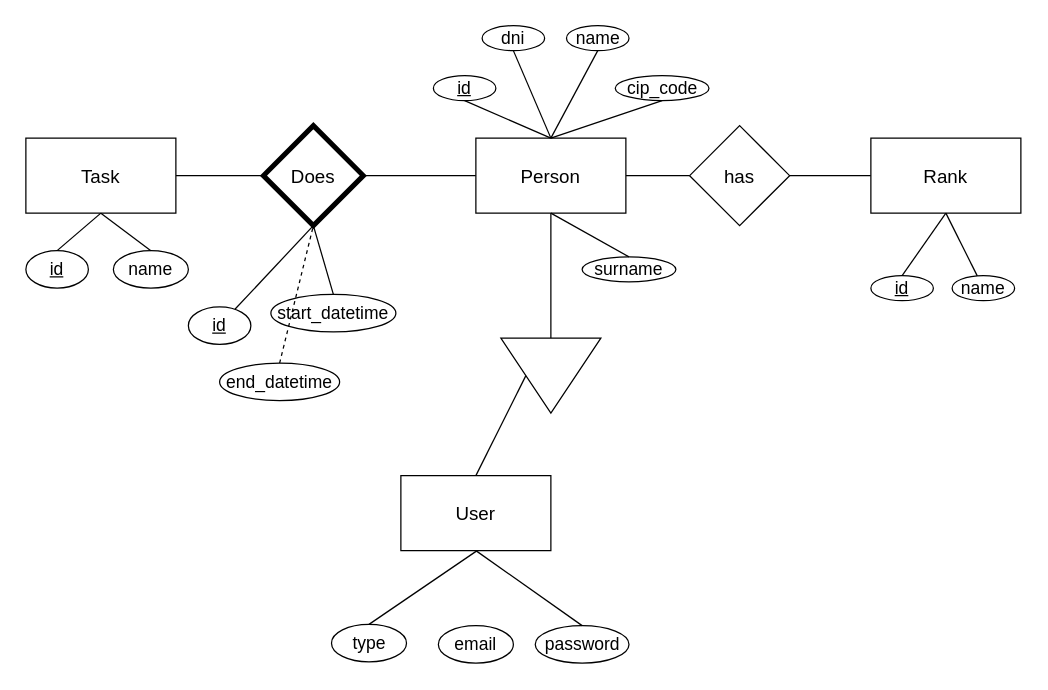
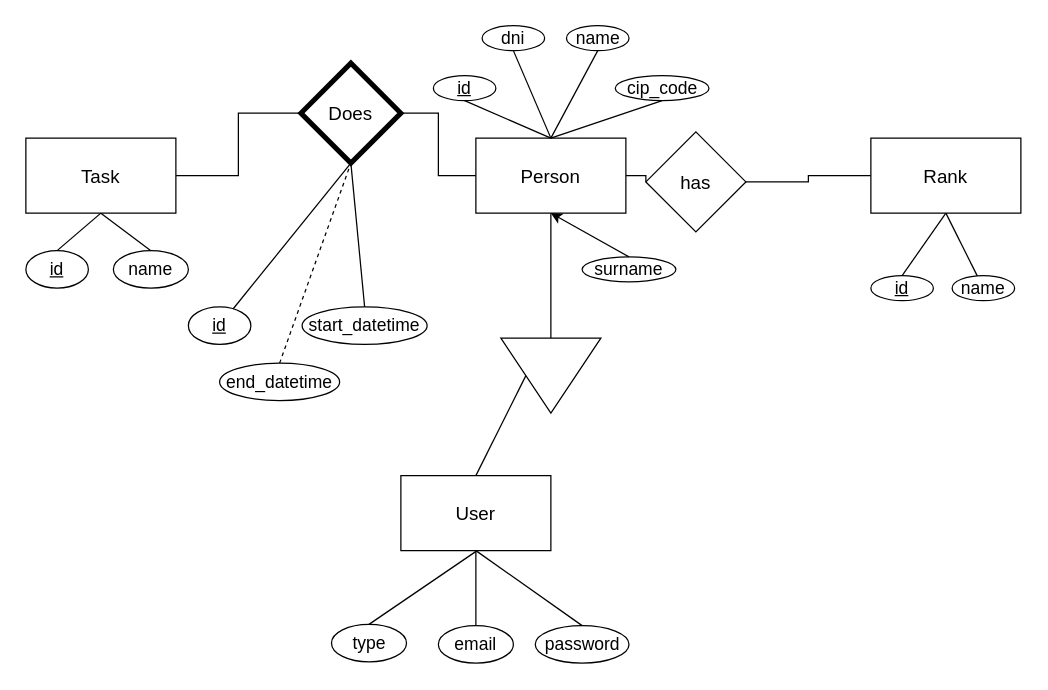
node "Does": moved (313, 176) -> (351, 113)
node "has": moved (739, 176) -> (696, 182)
edge "Person" -- "surname": arrowhead none -> classic
node "start_datetime": moved (333, 313) -> (364, 326)
edge "User" -- "email": added
